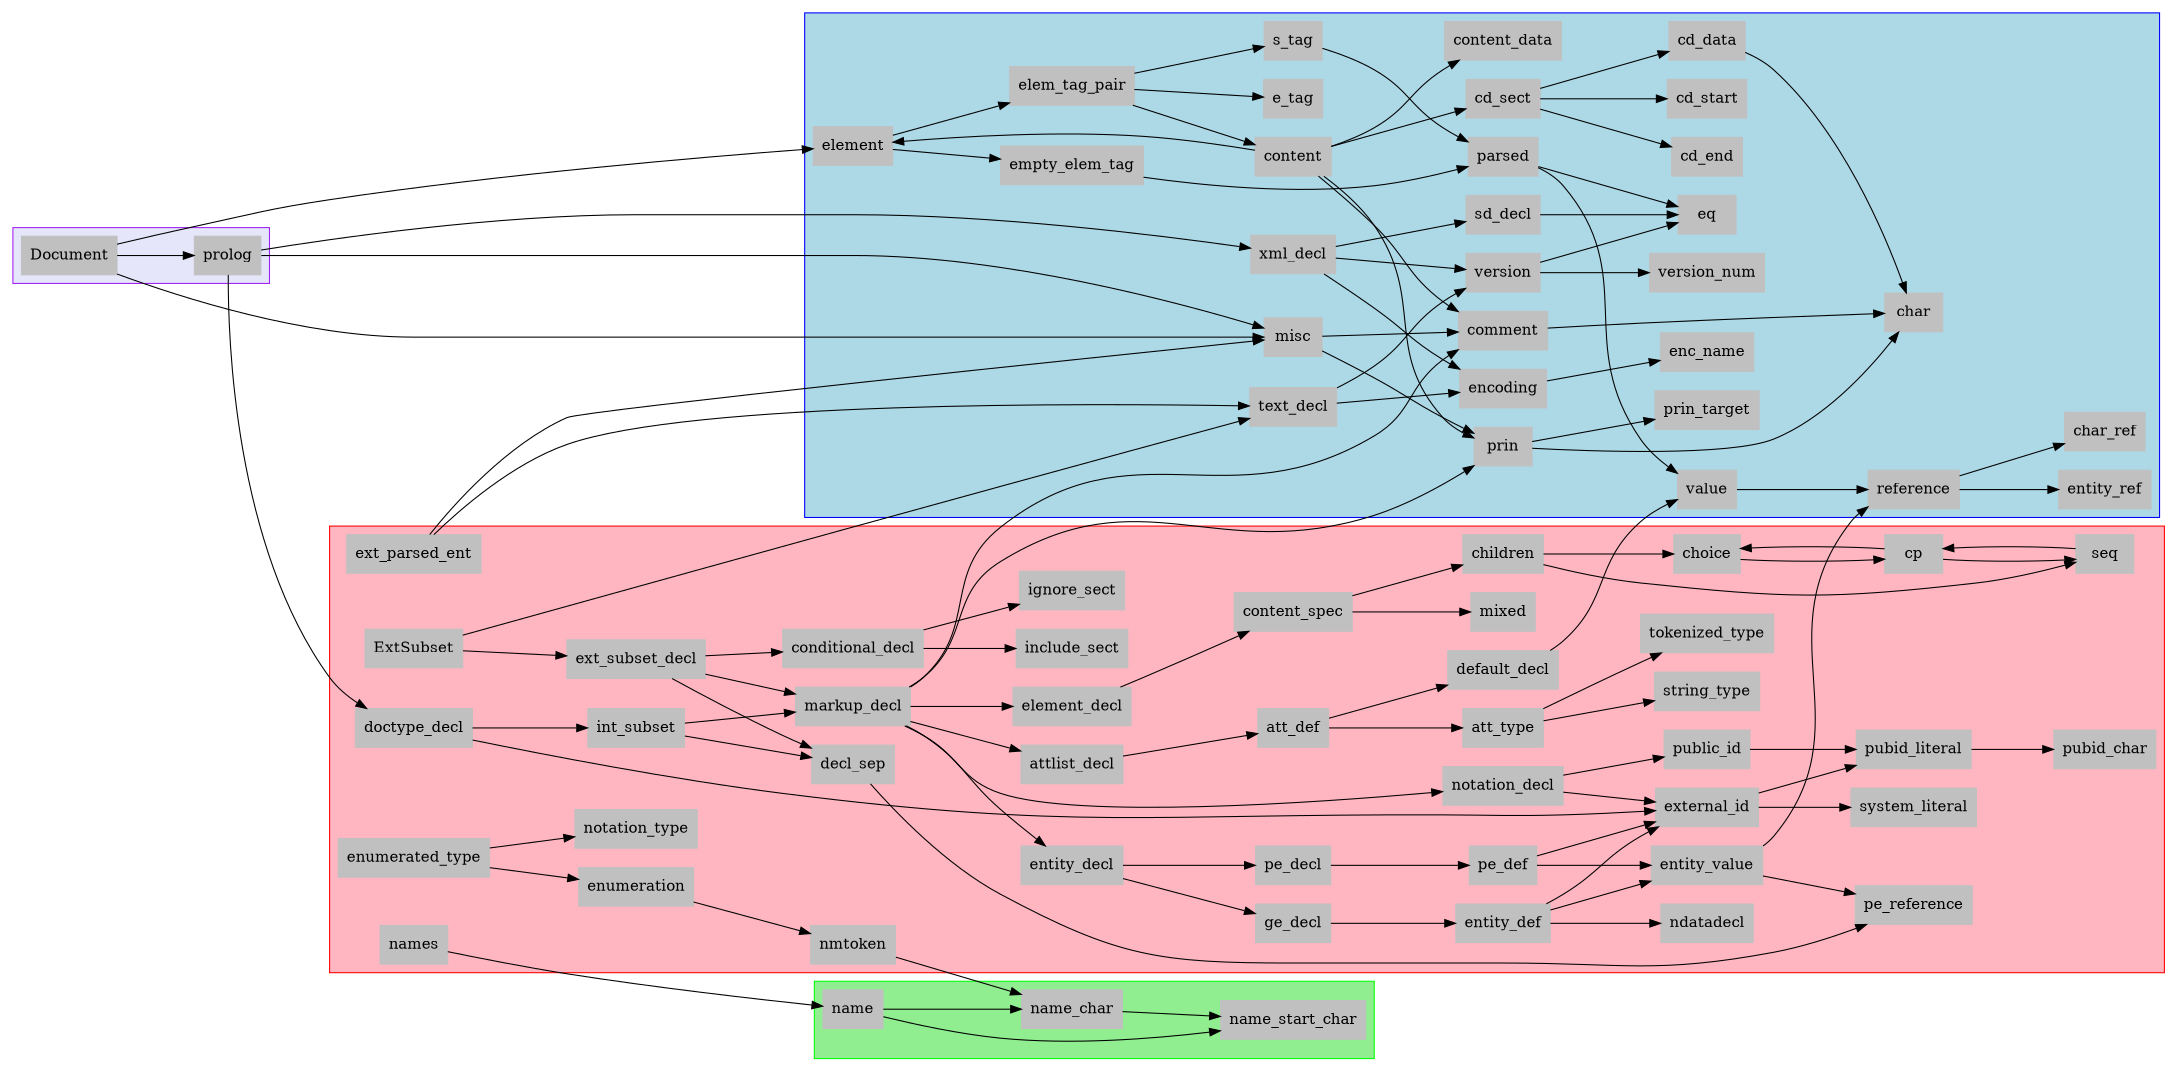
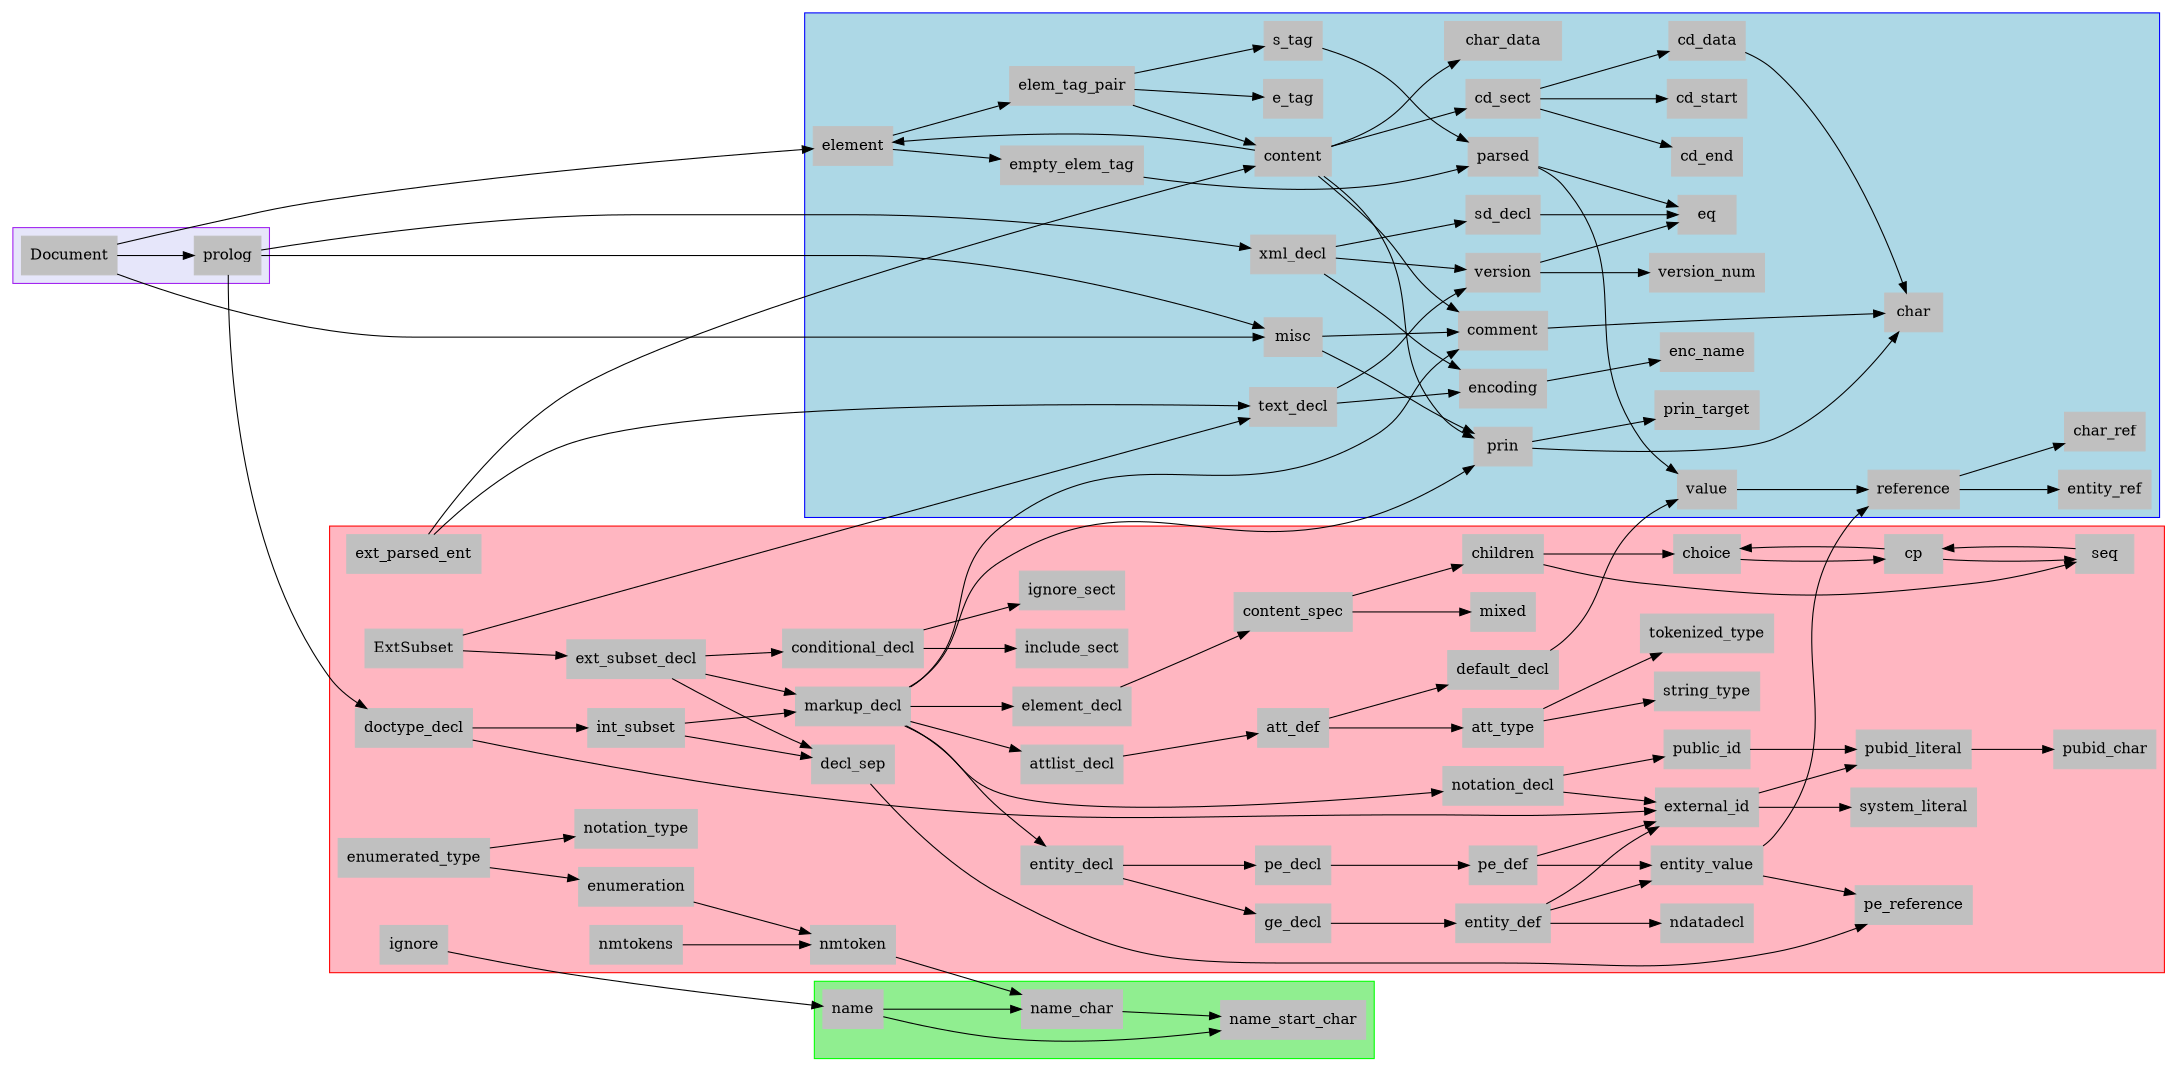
node "content_data": label "content_data" -> "char_data"
edge "ext_parsed_ent" -> "misc": now "ext_parsed_ent" -> "content"
node "names": label "names" -> "ignore"
node "nmtokens": added
